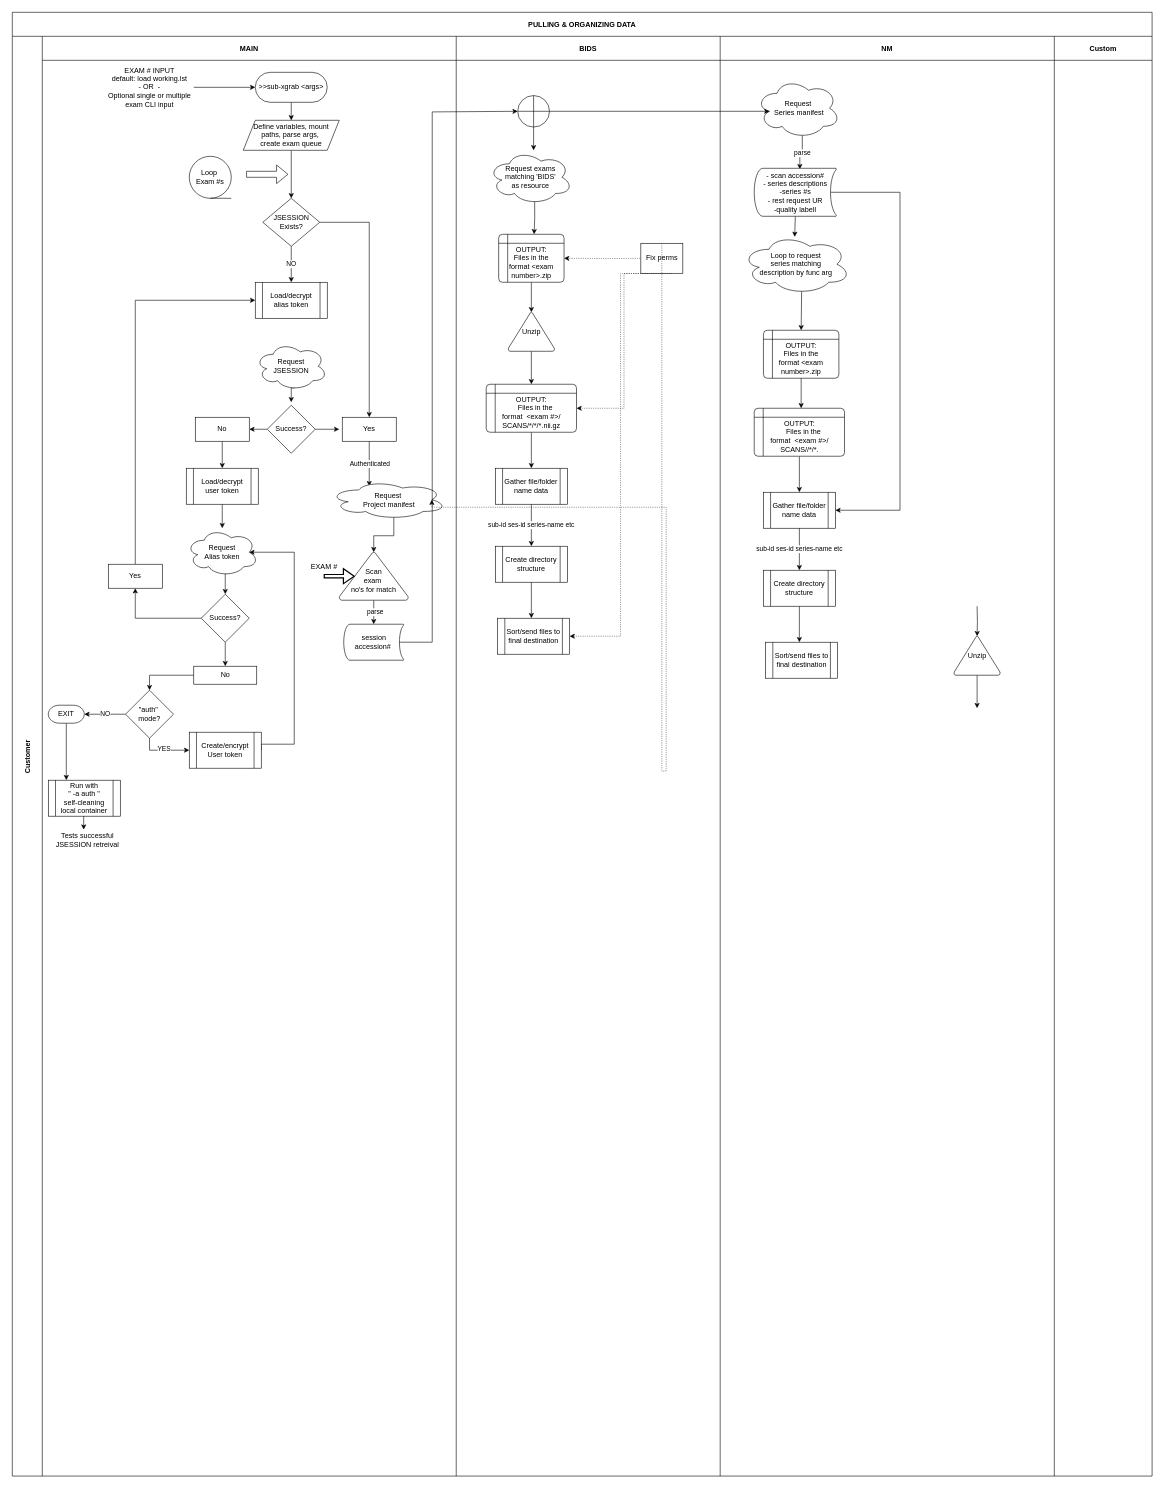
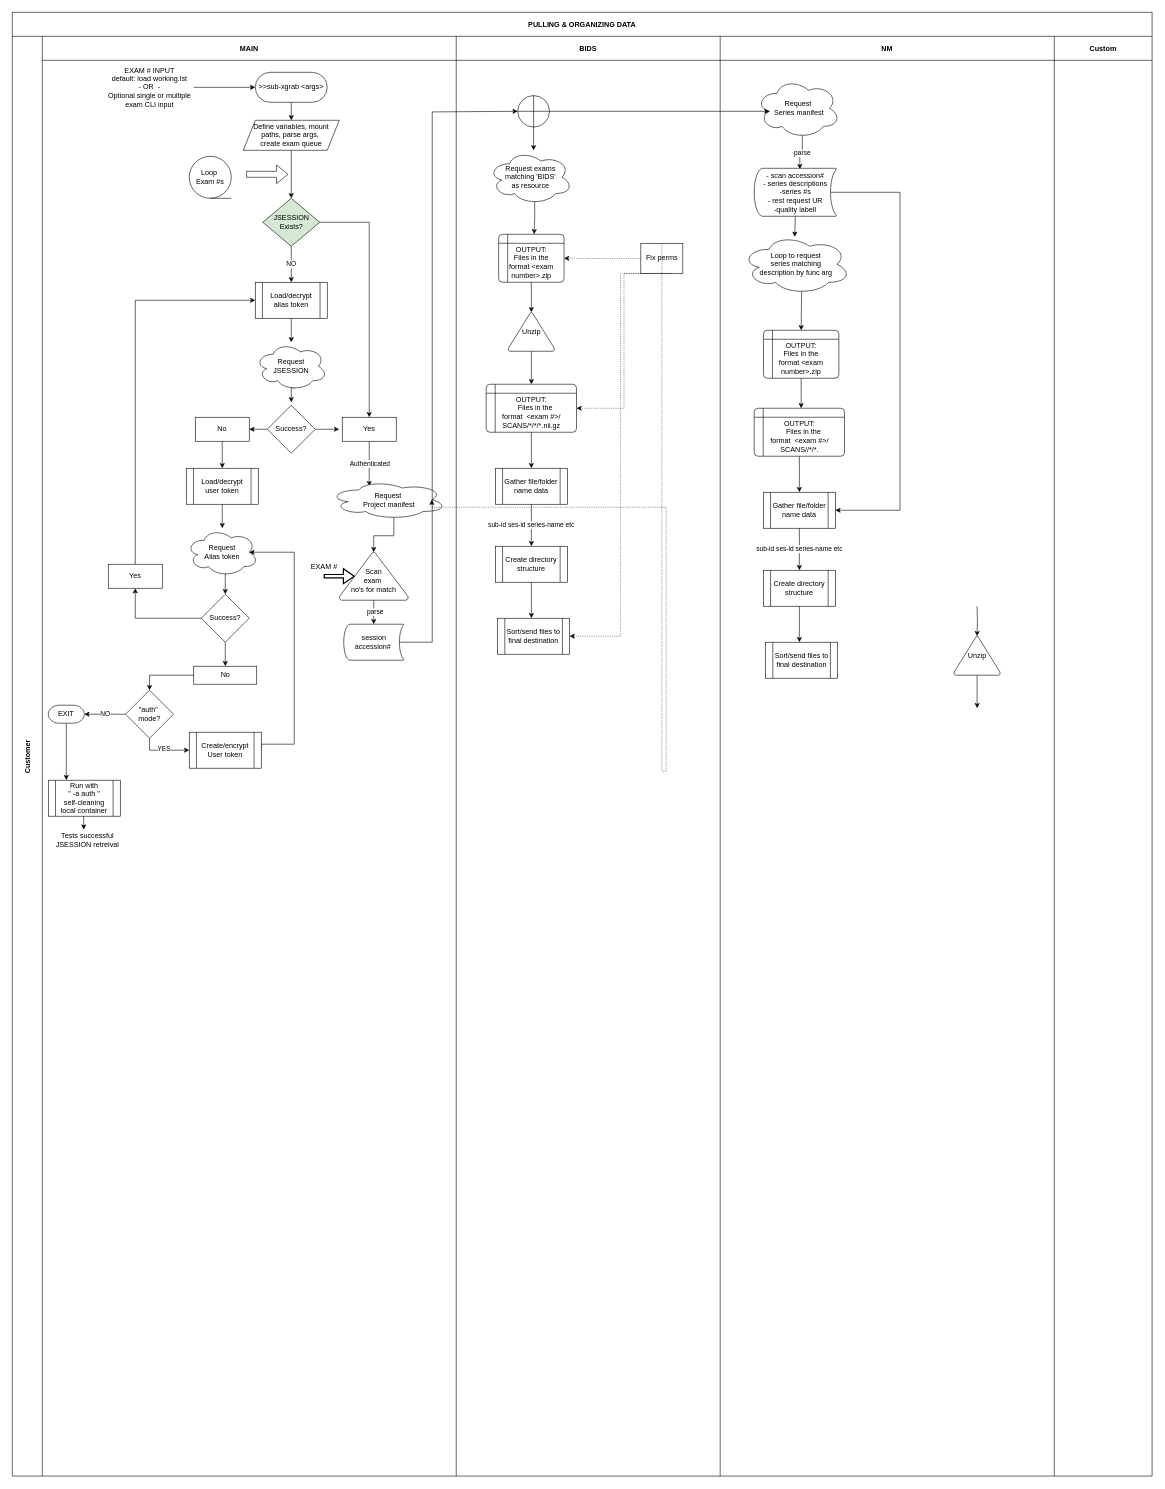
node "JSESSION Exists?": fillcolor #ffffff -> #d5e8d4
edge "Load/decrypt alias token" -> "Request JSESSION": added
